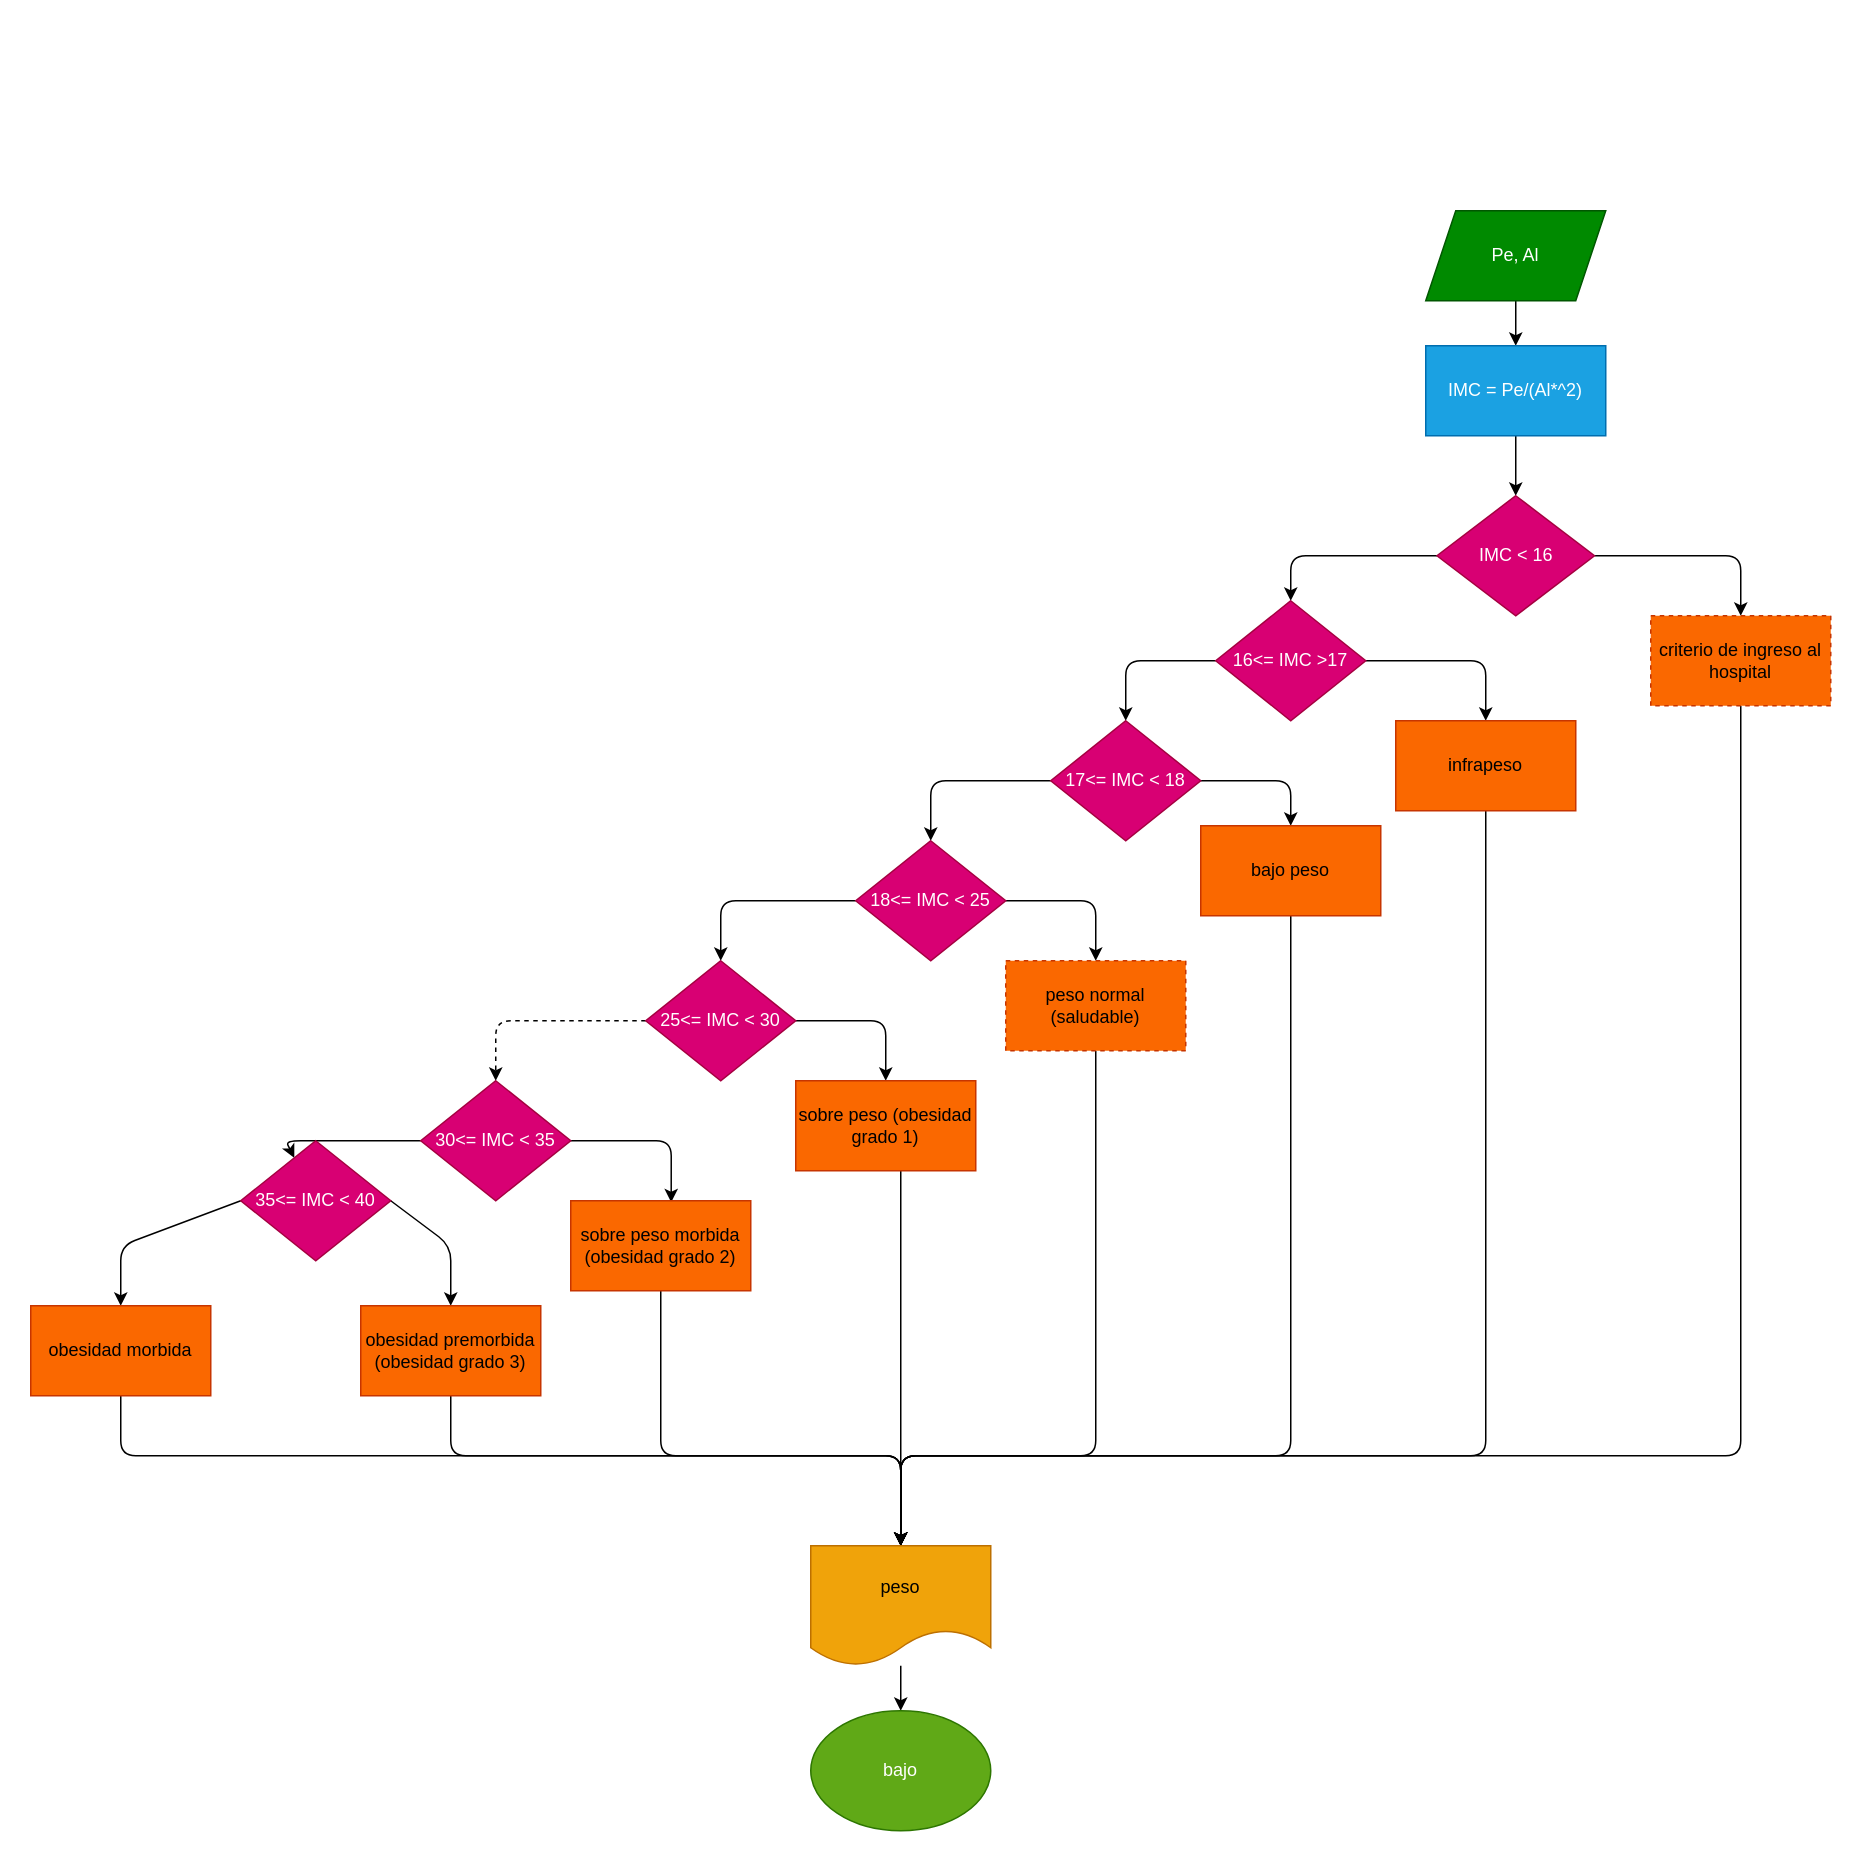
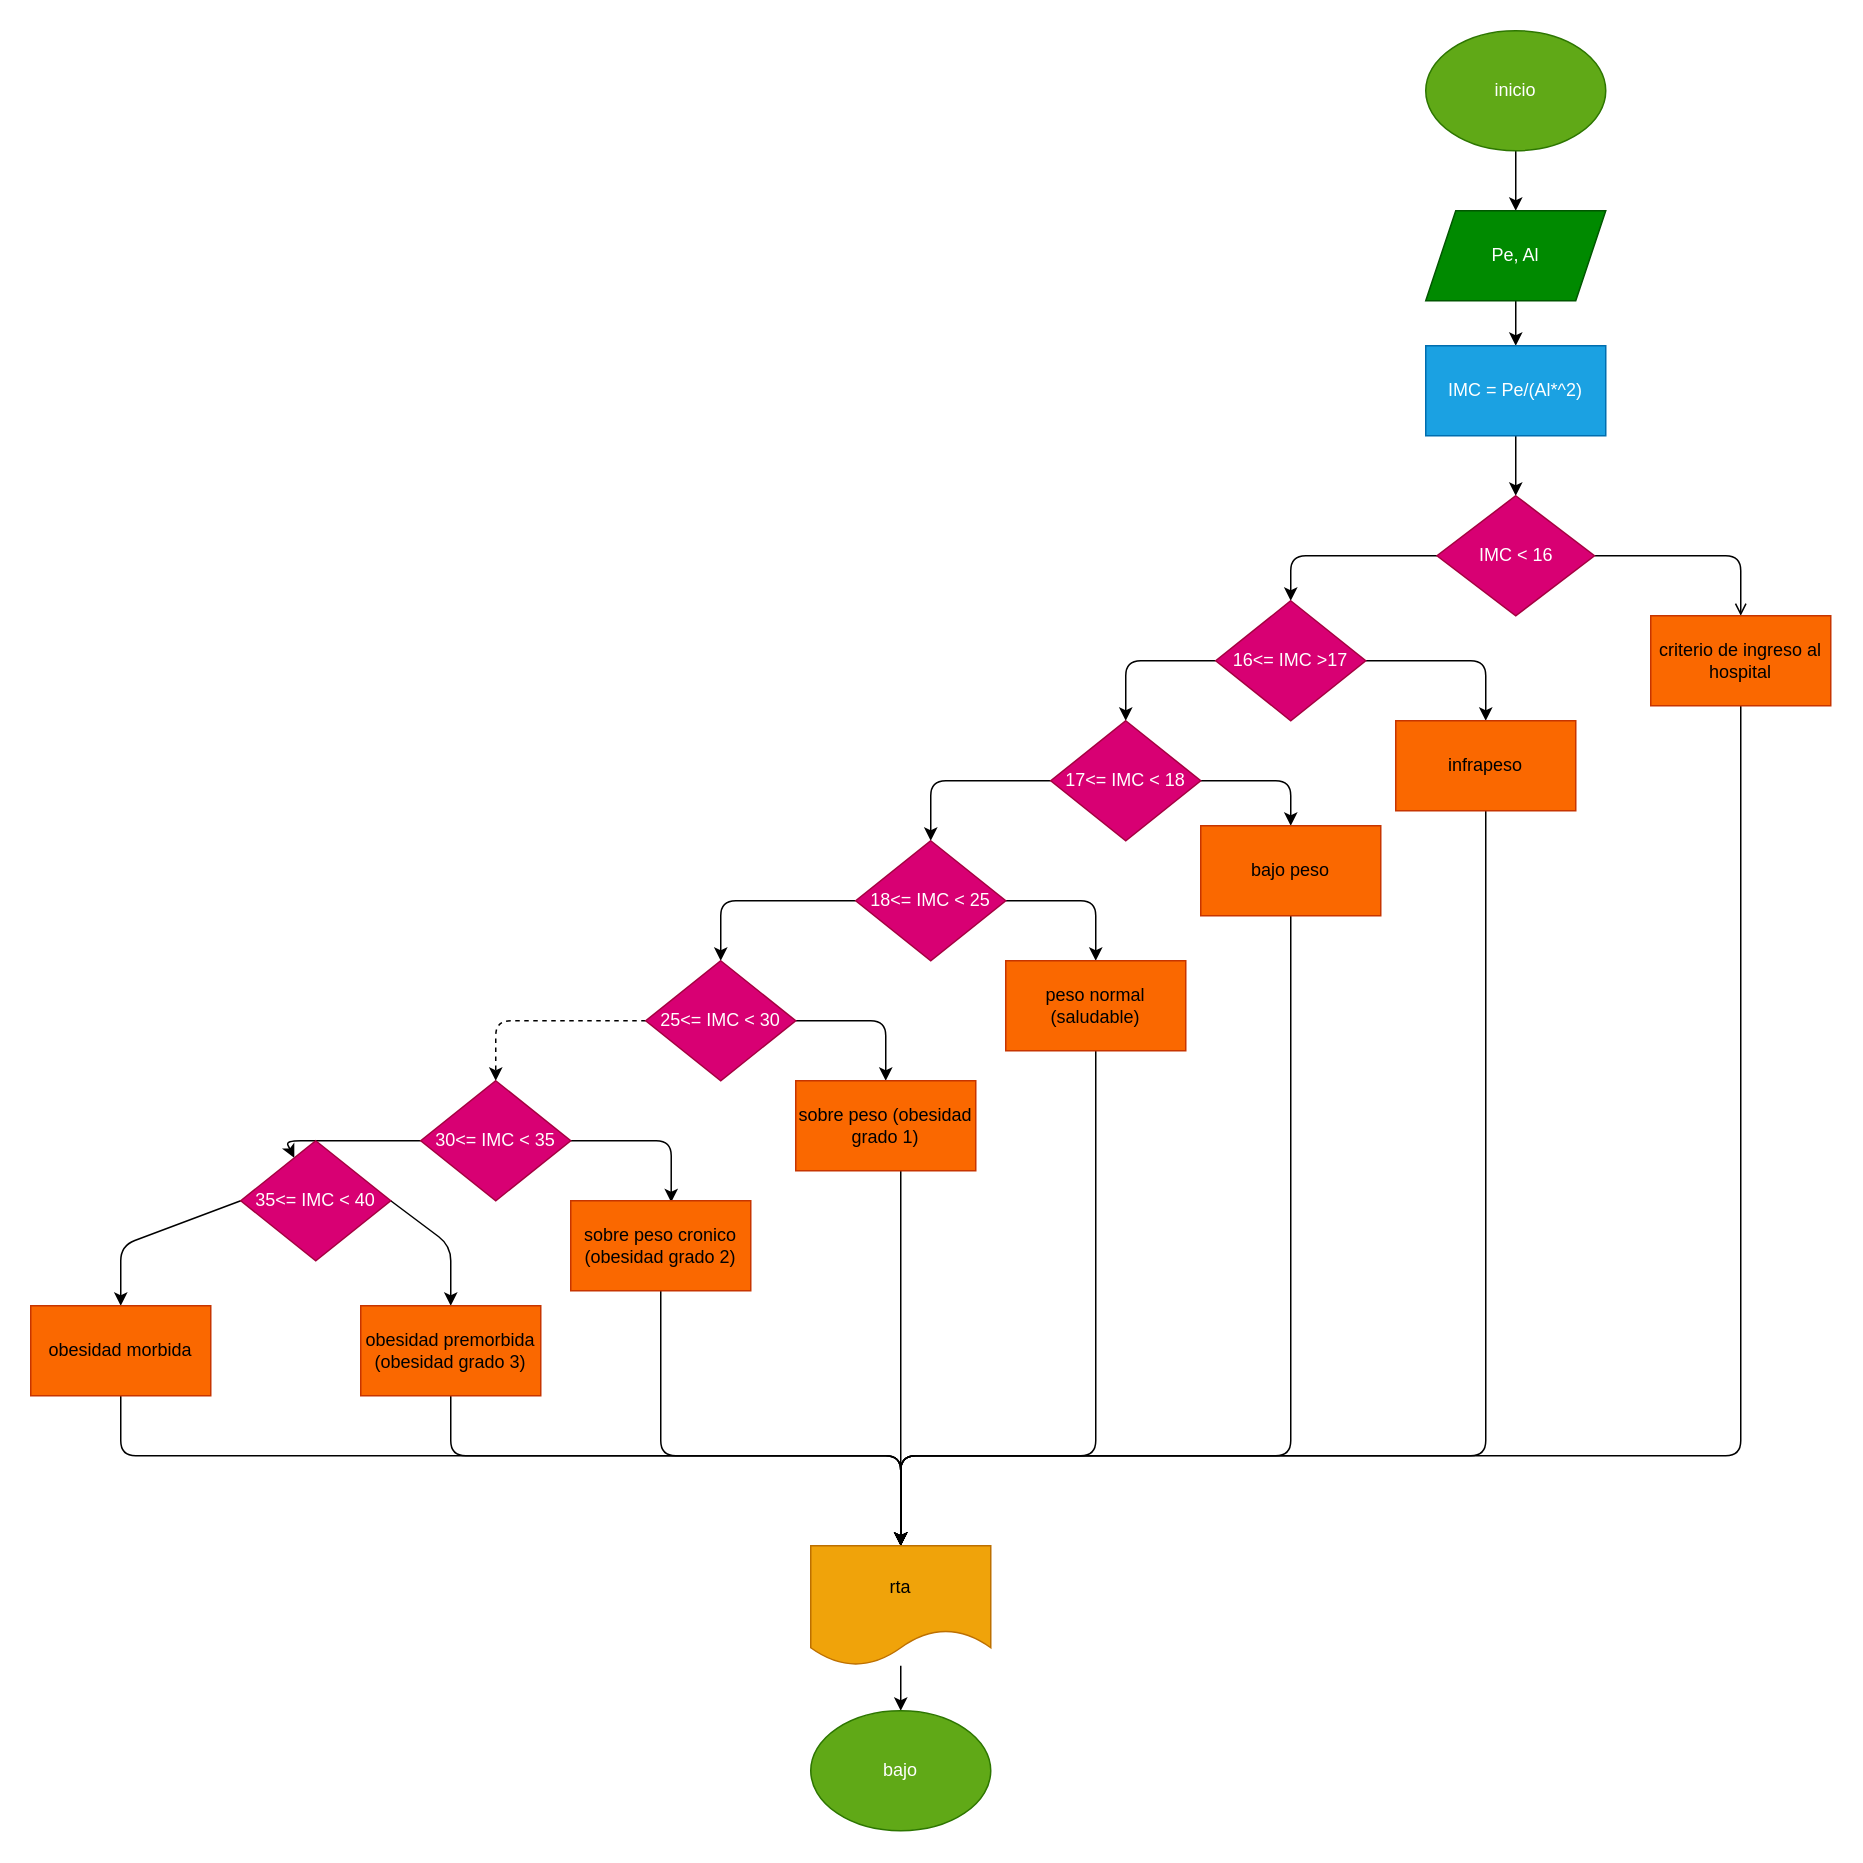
node "inicio": added
edge "inicio" -> "Pe, Al": added
edge "IMC < 16" -> "criterio de ingreso al hospital": arrowhead classic -> open
node "criterio de ingreso al hospital": style dashed -> solid
node "peso normal (saludable)": style dashed -> solid
node "sobre peso morbida (obesidad grado 2)": label "sobre peso morbida (obesidad grado 2)" -> "sobre peso cronico (obesidad grado 2)"
node "peso": label "peso" -> "rta"
